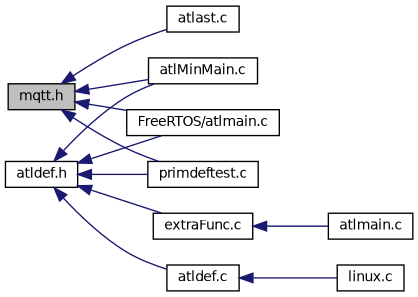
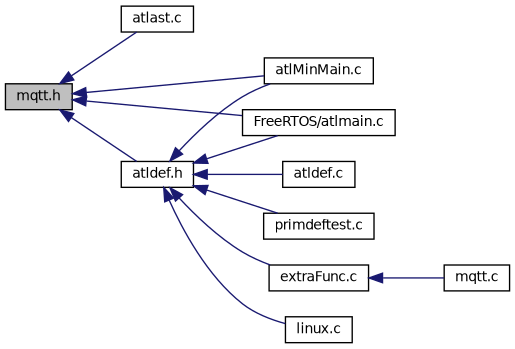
edge "primdeftest.c" -> "mqtt.h": now "atldef.h" -> "mqtt.h"
node "atlmain.c": label "atlmain.c" -> "mqtt.c"
edge "linux.c" -> "atldef.c": now "linux.c" -> "atldef.h"
